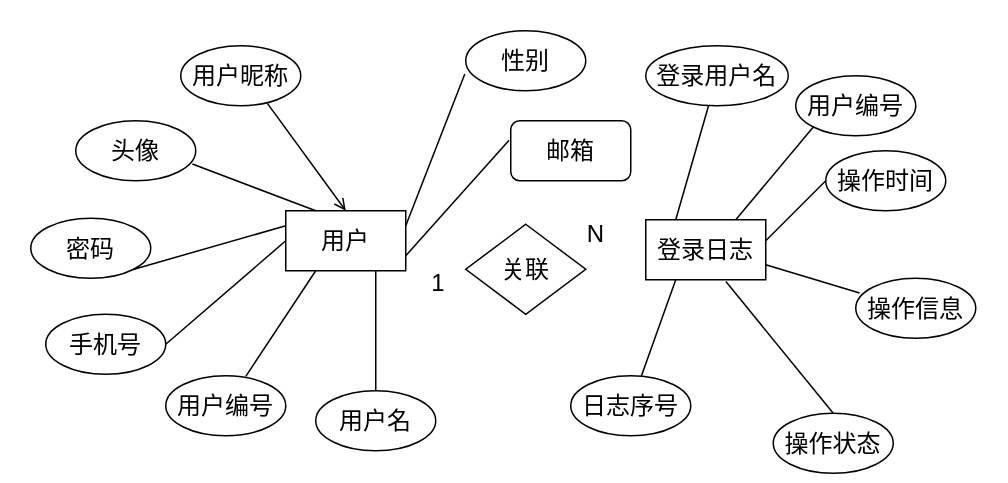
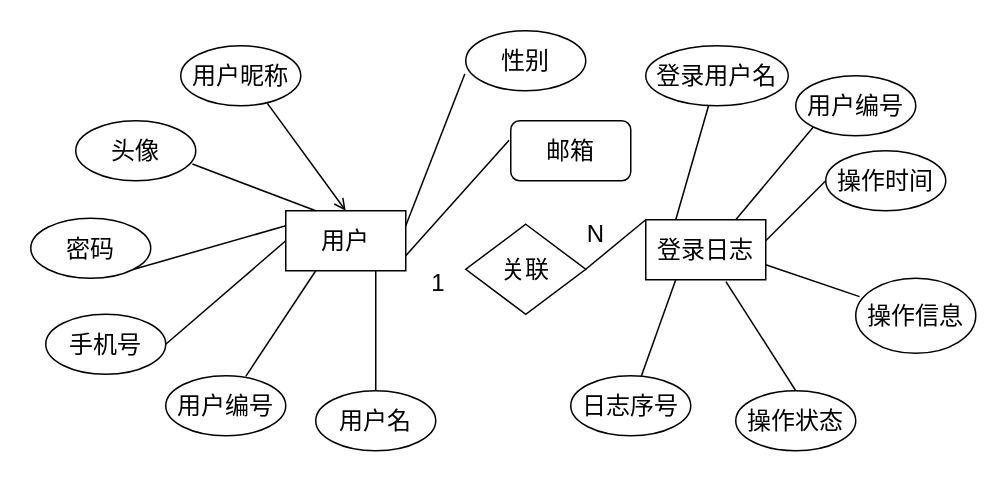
edge "登录日志" -- "关联": added
node "操作信息": size 120x60 -> 120x75
node "操作状态": moved (833, 443) -> (796, 421)
